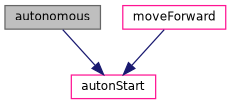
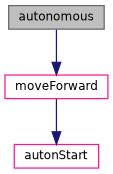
edge "autonomous" -> "autonStart": now "autonomous" -> "moveForward"
